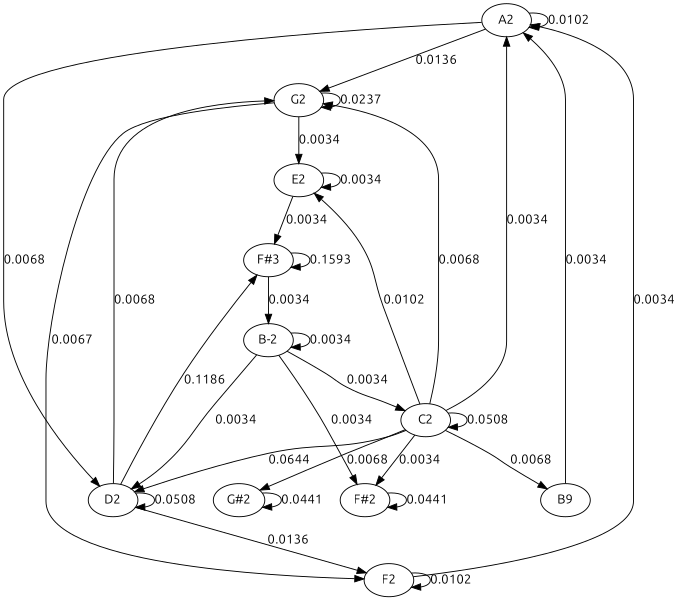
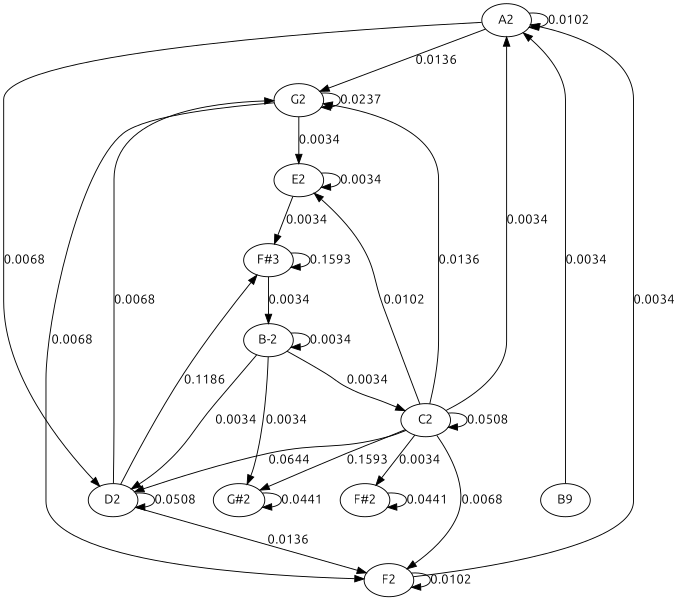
edge "G2" -- "C2": label "0.0068" -> "0.0136"
edge "G2" -- "F2": label "0.0067" -> "0.0068"
edge "B-2" -- "F#2": now "B-2" -- "G#2"
edge "C2" -- "B9": now "C2" -- "F2"
edge "C2" -- "G#2": label "0.0068" -> "0.1593"
